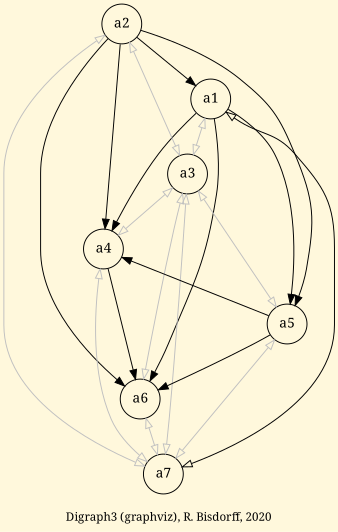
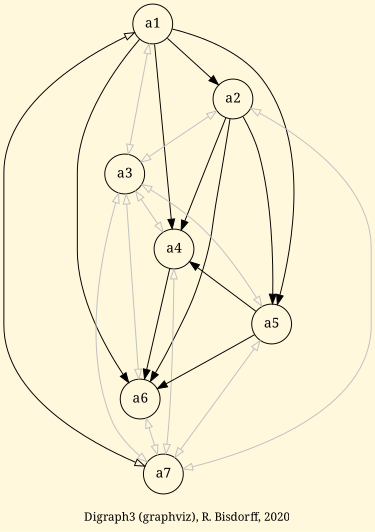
edge "a2" -> "a1": reversed
